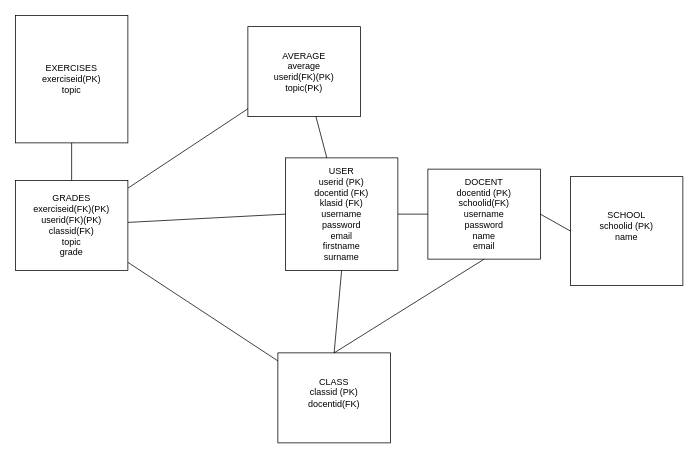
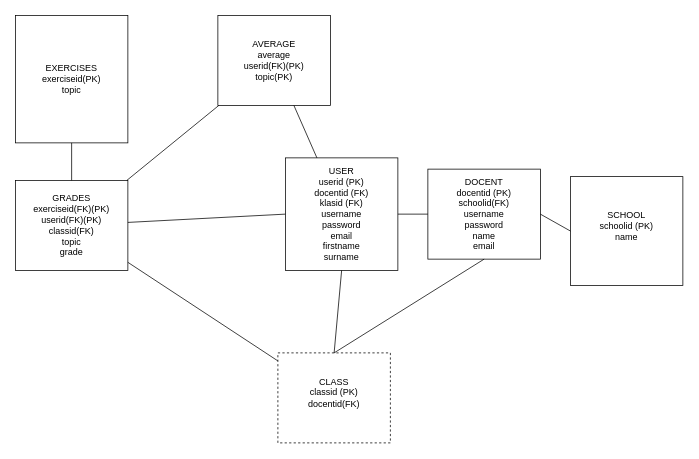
node "AVERAGE average userid(FK)(PK) topic(PK)": moved (304, 72) -> (274, 60)
node "CLASS classid (PK) docentid(FK)": style solid -> dashed
